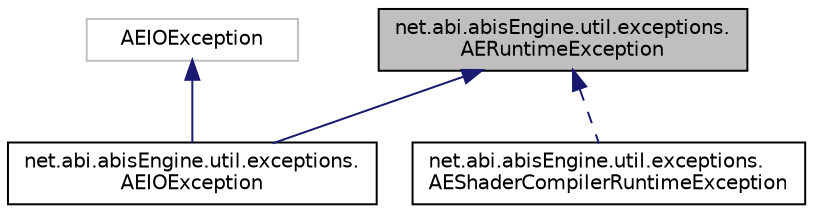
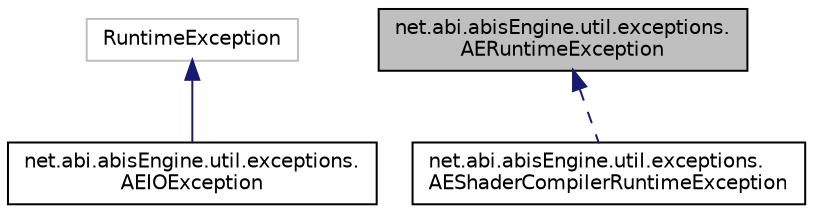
node "AEIOException": label "AEIOException" -> "RuntimeException"
edge "net.abi.abisEngine.util.exceptions. AEIOException" -> "net.abi.abisEngine.util.exceptions. AERuntimeException": removed
